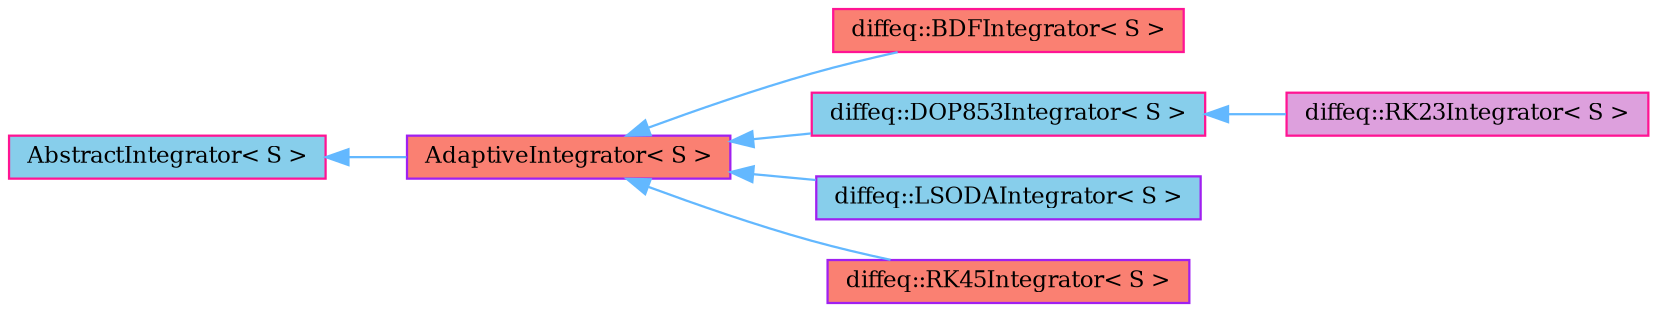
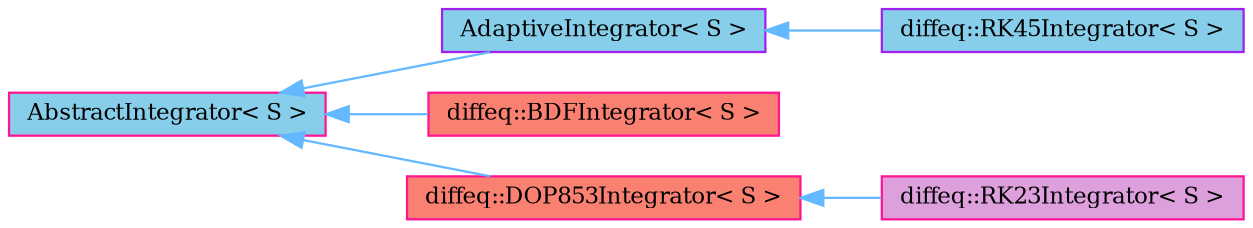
edge "diffeq::BDFIntegrator< S >" -> "AdaptiveIntegrator< S >": now "diffeq::BDFIntegrator< S >" -> "AbstractIntegrator< S >"
node "diffeq::DOP853Integrator< S >": fillcolor skyblue -> salmon
edge "diffeq::DOP853Integrator< S >" -> "AdaptiveIntegrator< S >": now "diffeq::DOP853Integrator< S >" -> "AbstractIntegrator< S >"
node "AdaptiveIntegrator< S >": fillcolor salmon -> skyblue
node "diffeq::LSODAIntegrator< S >": removed
node "diffeq::RK45Integrator< S >": fillcolor salmon -> skyblue
